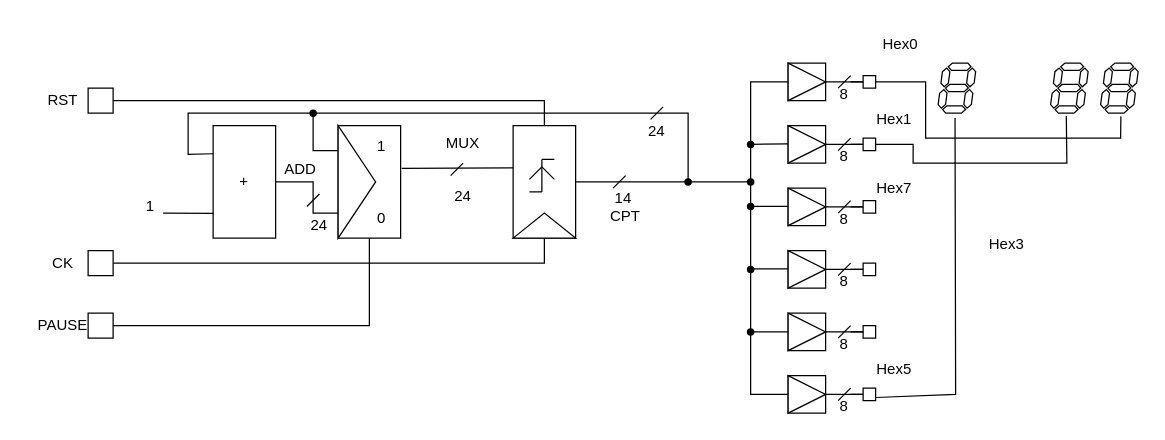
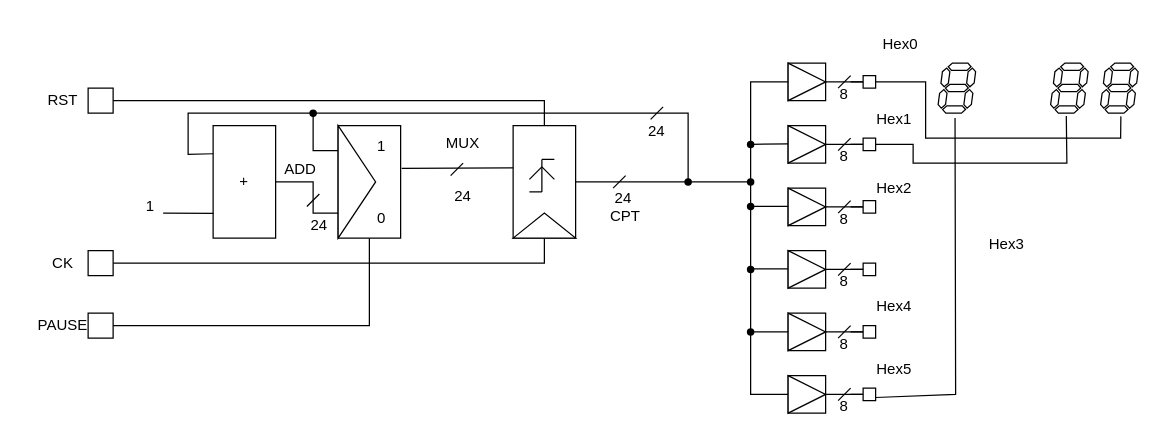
node "Hex7": label "Hex7" -> "Hex2"
node "14 CPT": label "14 CPT" -> "24 CPT"
node "Hex4": added
